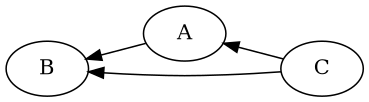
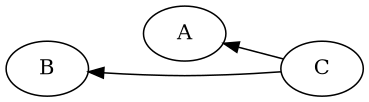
edge "A" -> "B": removed
